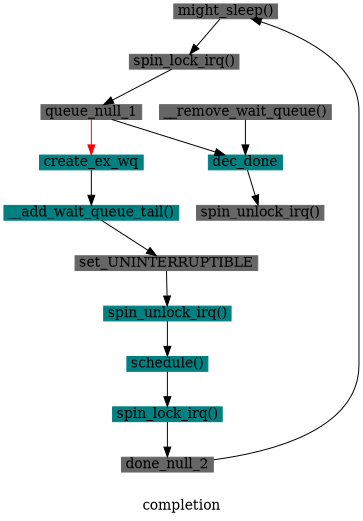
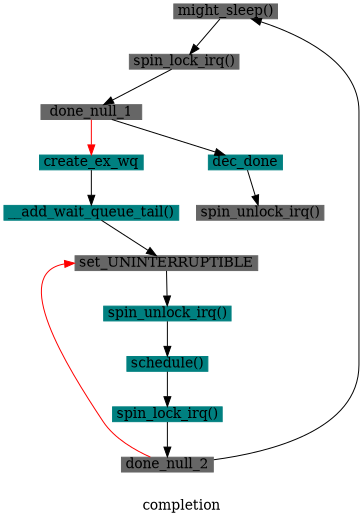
node "queue_null_1": label "queue_null_1" -> "done_null_1"
node "__remove_wait_queue()": removed
edge "done_null_2" -> "set_UNINTERRUPTIBLE": added
